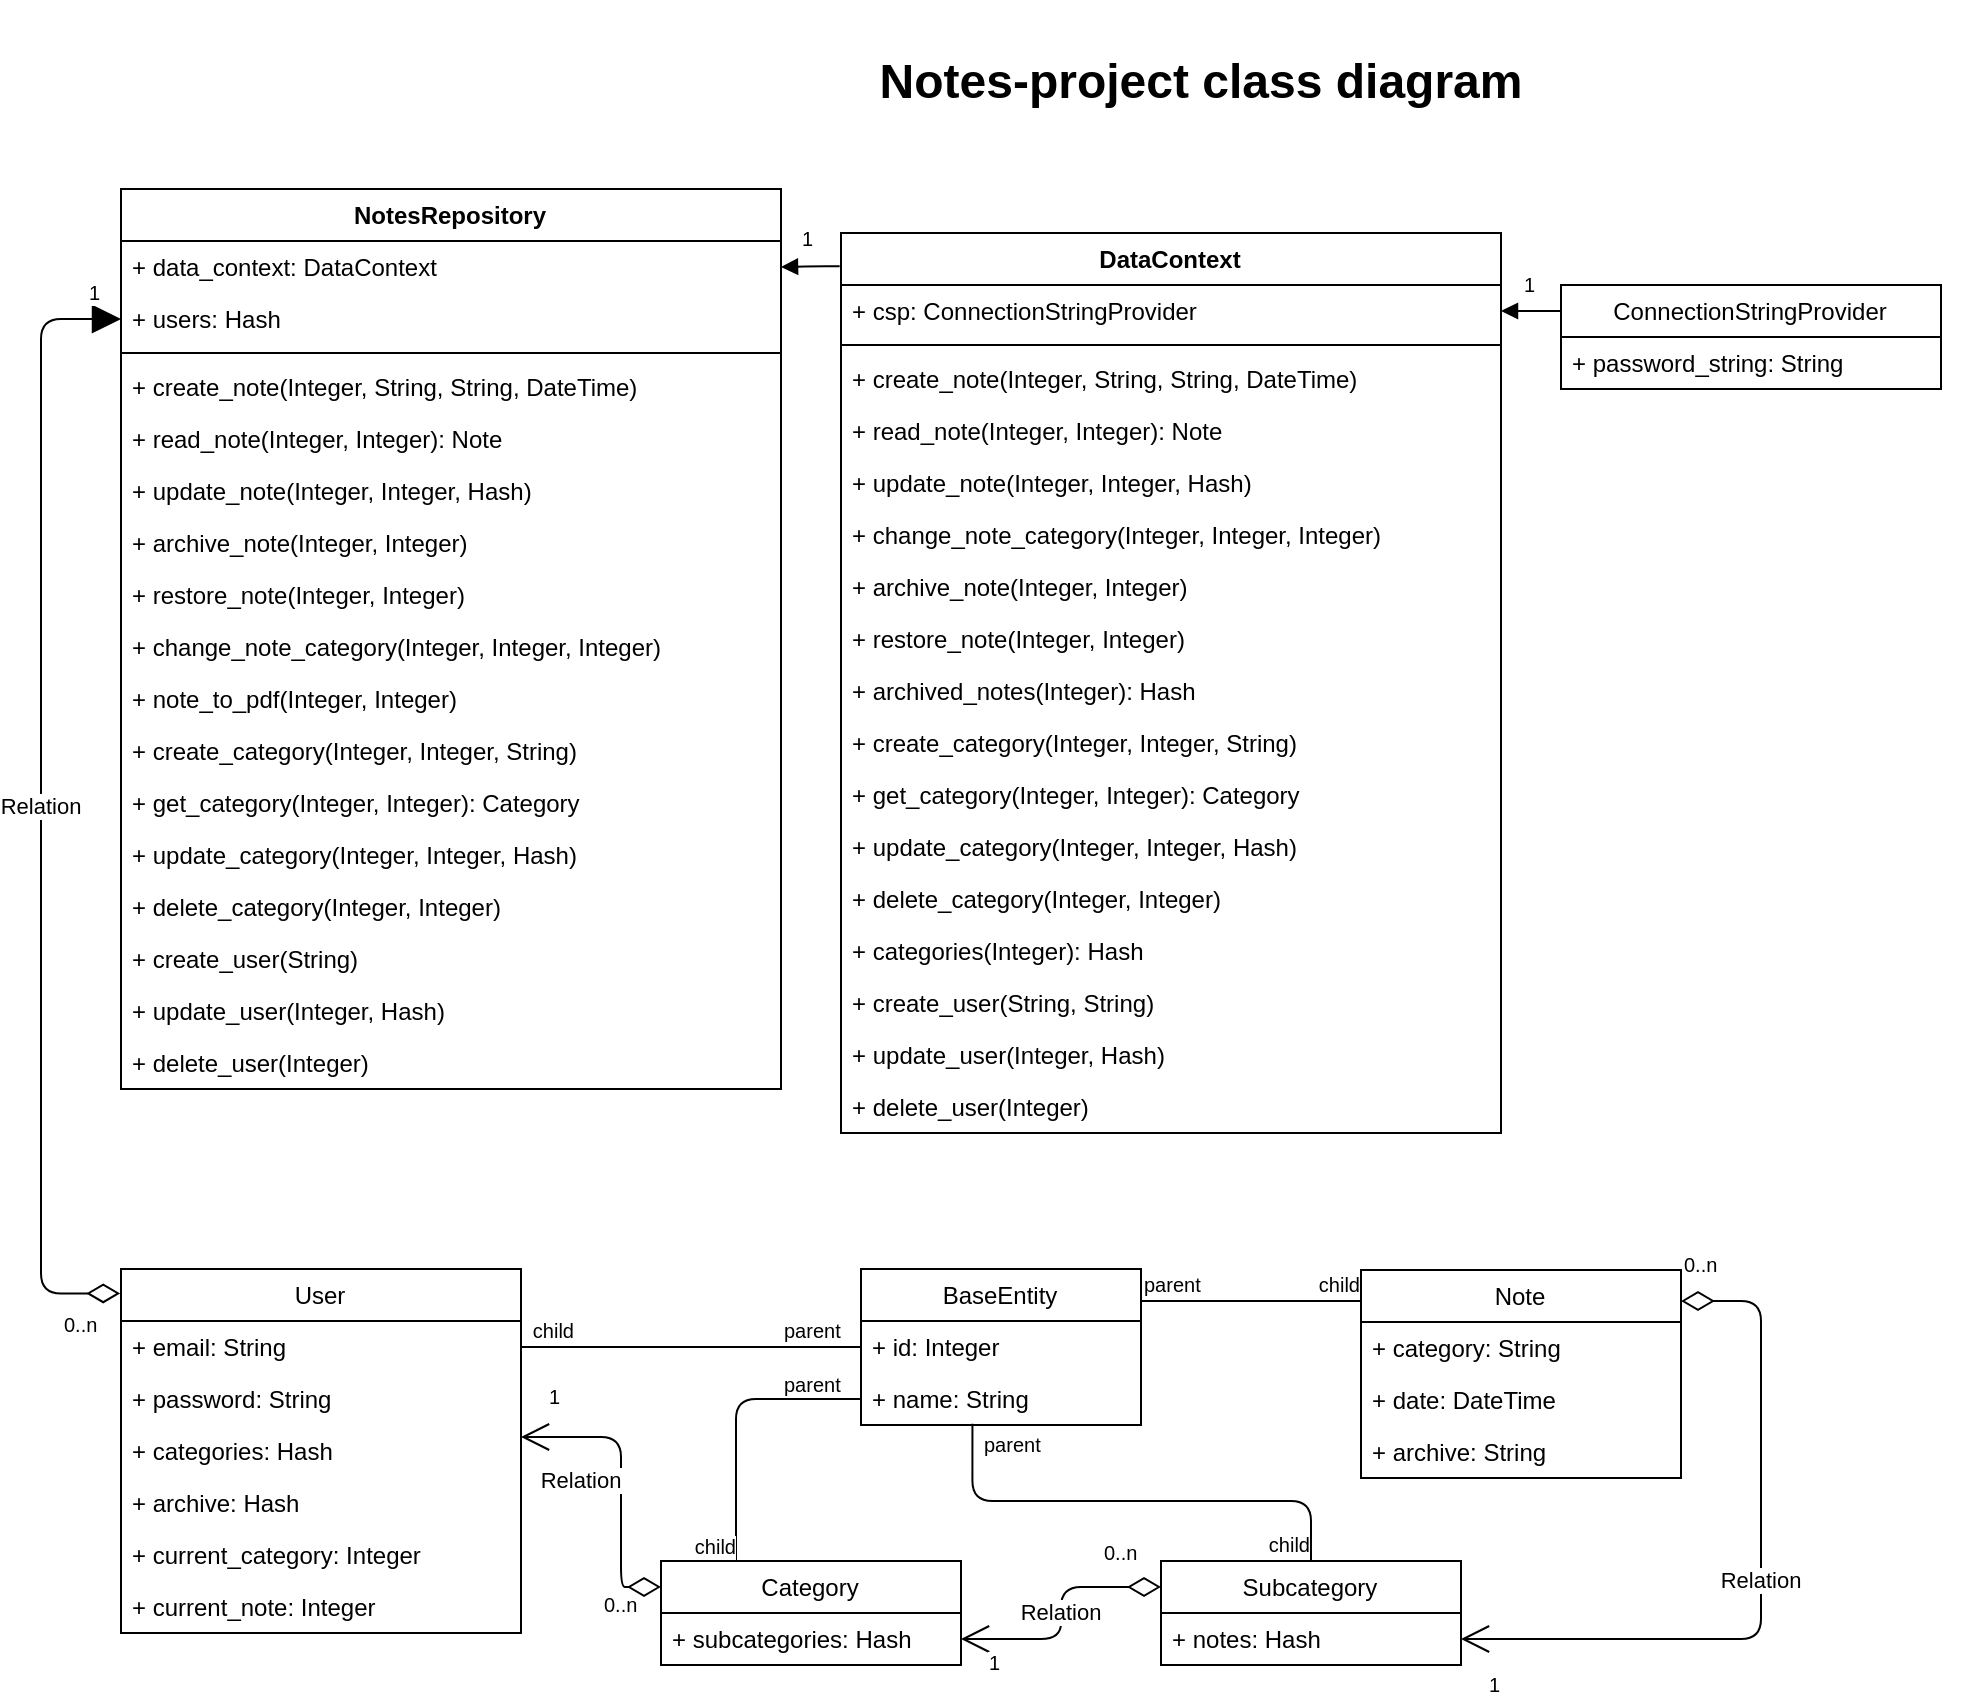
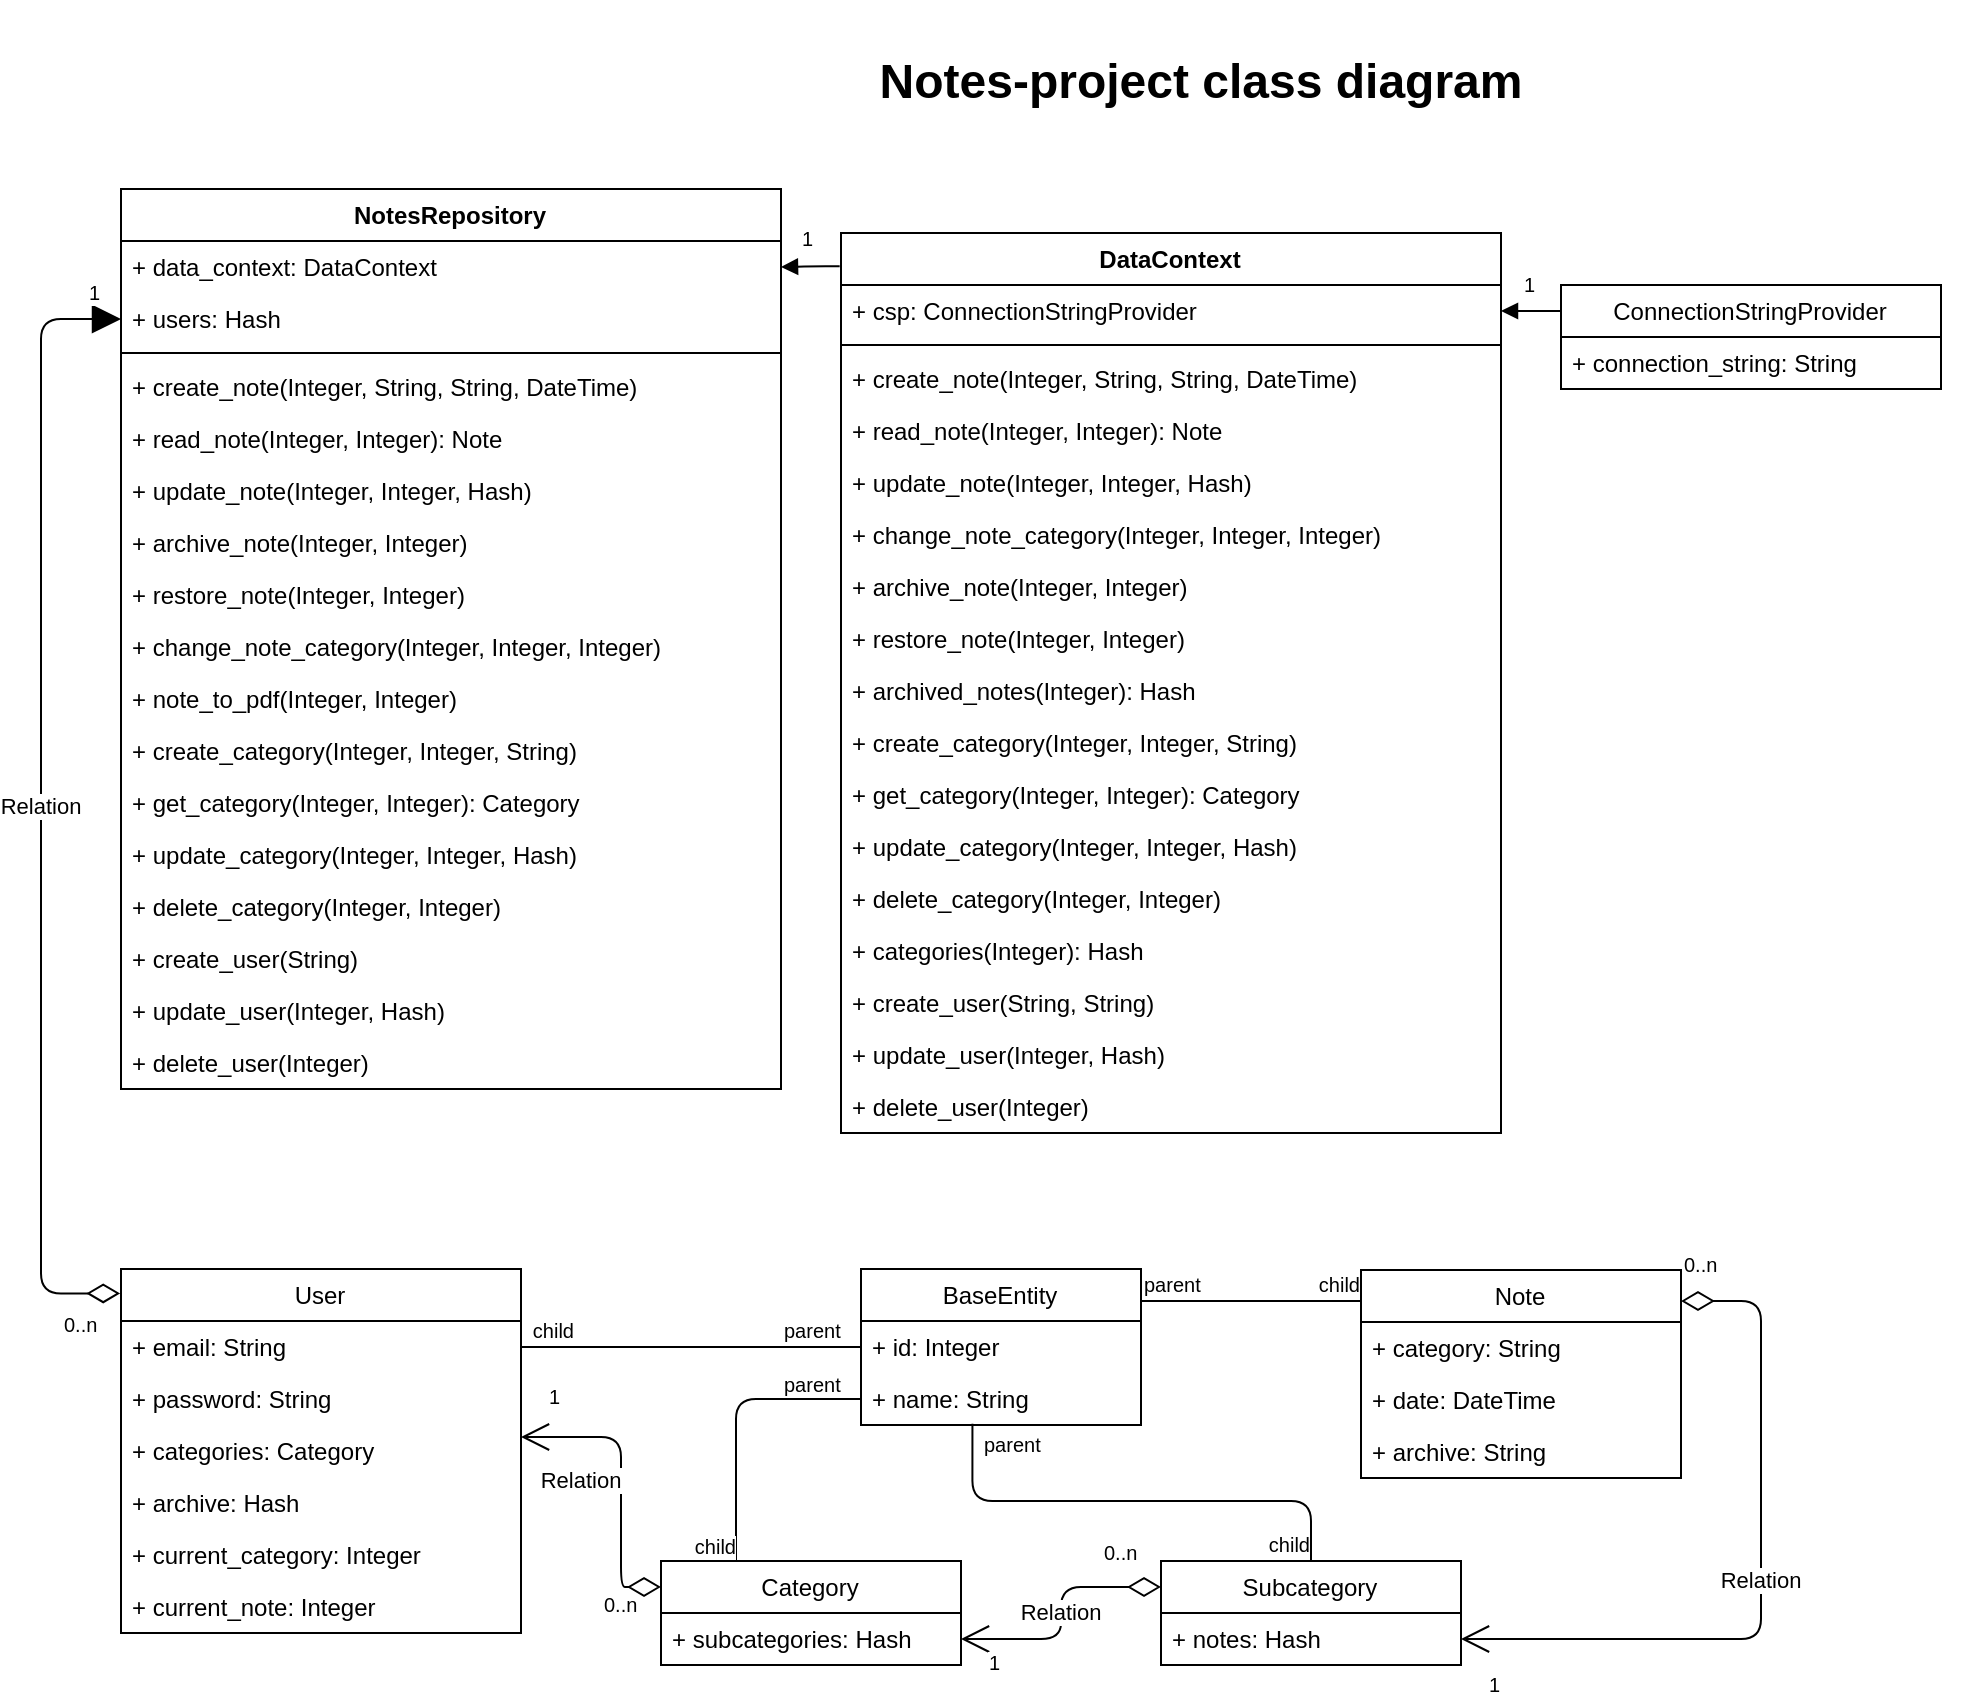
node "+ password_string: String": label "+ password_string: String" -> "+ connection_string: String"
node "+ categories: Hash": label "+ categories: Hash" -> "+ categories: Category"
